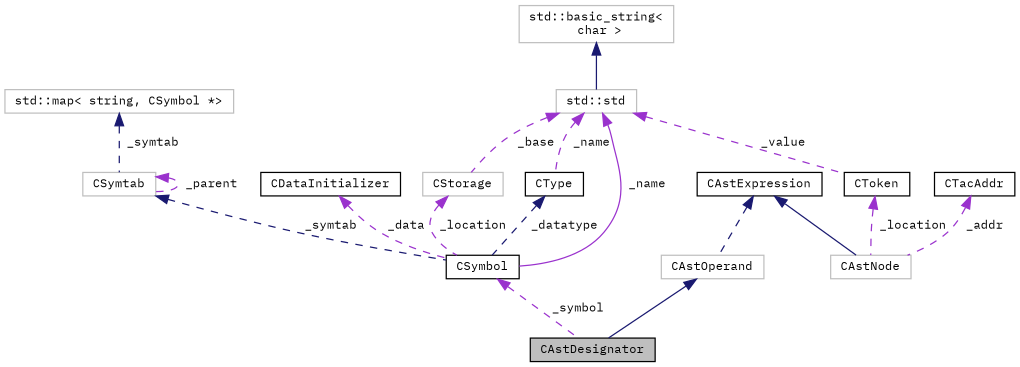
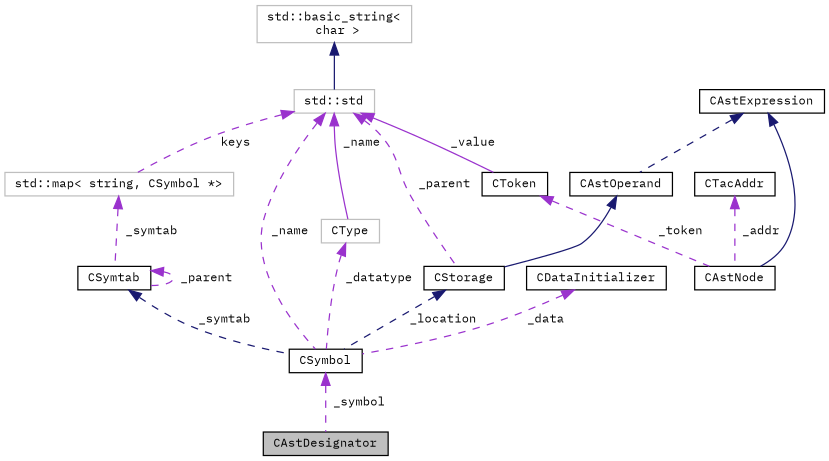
edge "std::map< string, CSymbol *>" -> "std::std": added, label "keys"
edge "CStorage" -> "std::std": label " _base" -> " _parent"
edge "CToken" -> "std::std": style dashed -> solid
edge "CType" -> "std::std": style dashed -> solid
edge "CSymtab" -> "std::map< string, CSymbol *>": color midnightblue -> darkorchid3
node "CSymtab": color grey75 -> black
node "CStorage": color grey75 -> black
node "CType": color black -> grey75
edge "CSymbol" -> "std::std": style solid -> dashed
edge "CAstNode" -> "CToken": label " _location" -> " _token"
edge "CSymbol" -> "CType": color midnightblue -> darkorchid3
edge "CSymbol" -> "CStorage": color darkorchid3 -> midnightblue
node "CAstOperand": color grey75 -> black
node "CAstNode": color grey75 -> black
edge "CAstDesignator" -> "CAstOperand": now "CStorage" -> "CAstOperand"
